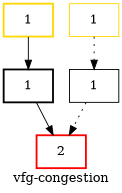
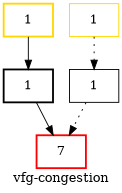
node "2": label "2" -> "7"
